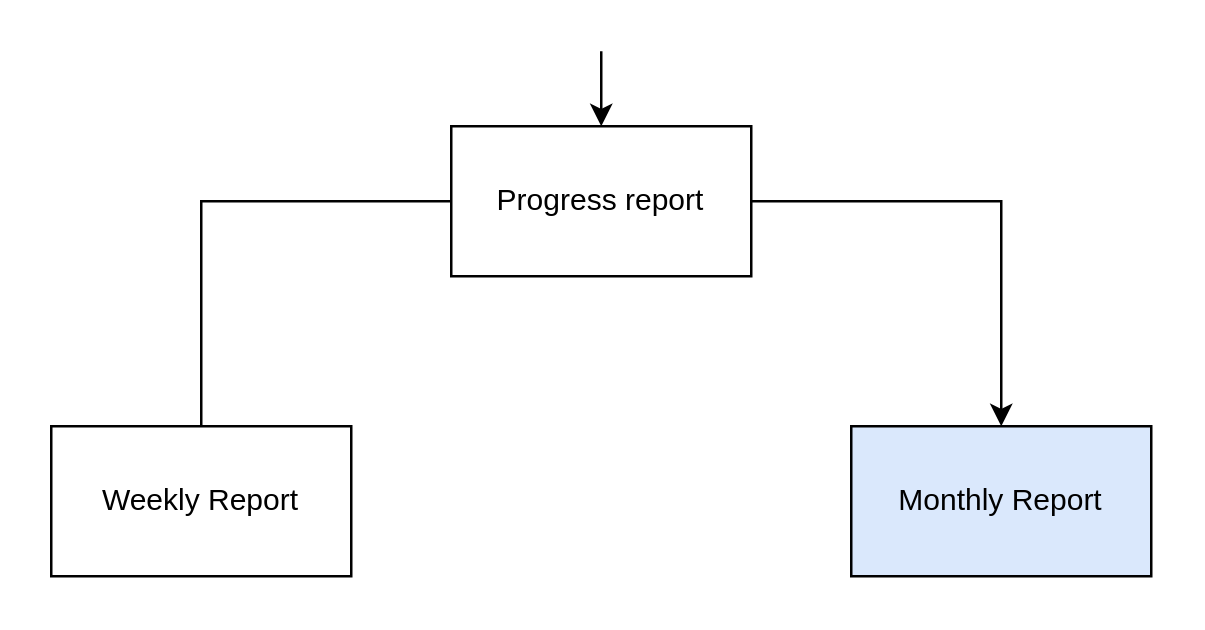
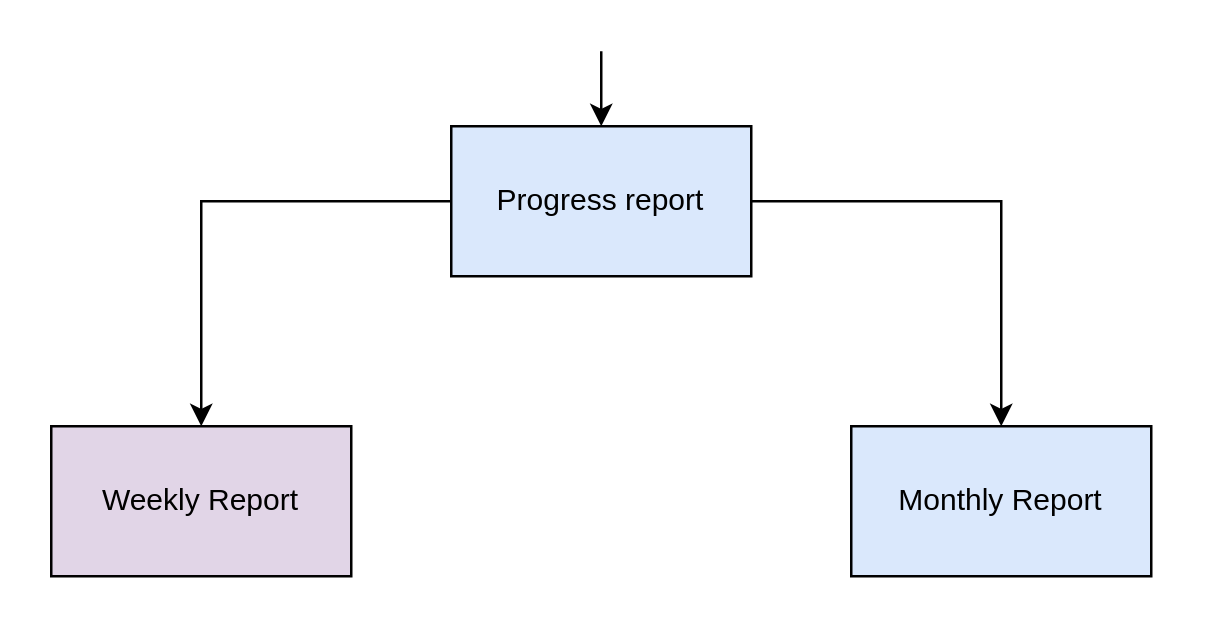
node "Progress report": fillcolor #ffffff -> #dae8fc
edge "Progress report" -- "Weekly Report": arrowhead none -> classic
node "Weekly Report": fillcolor #ffffff -> #e1d5e7
